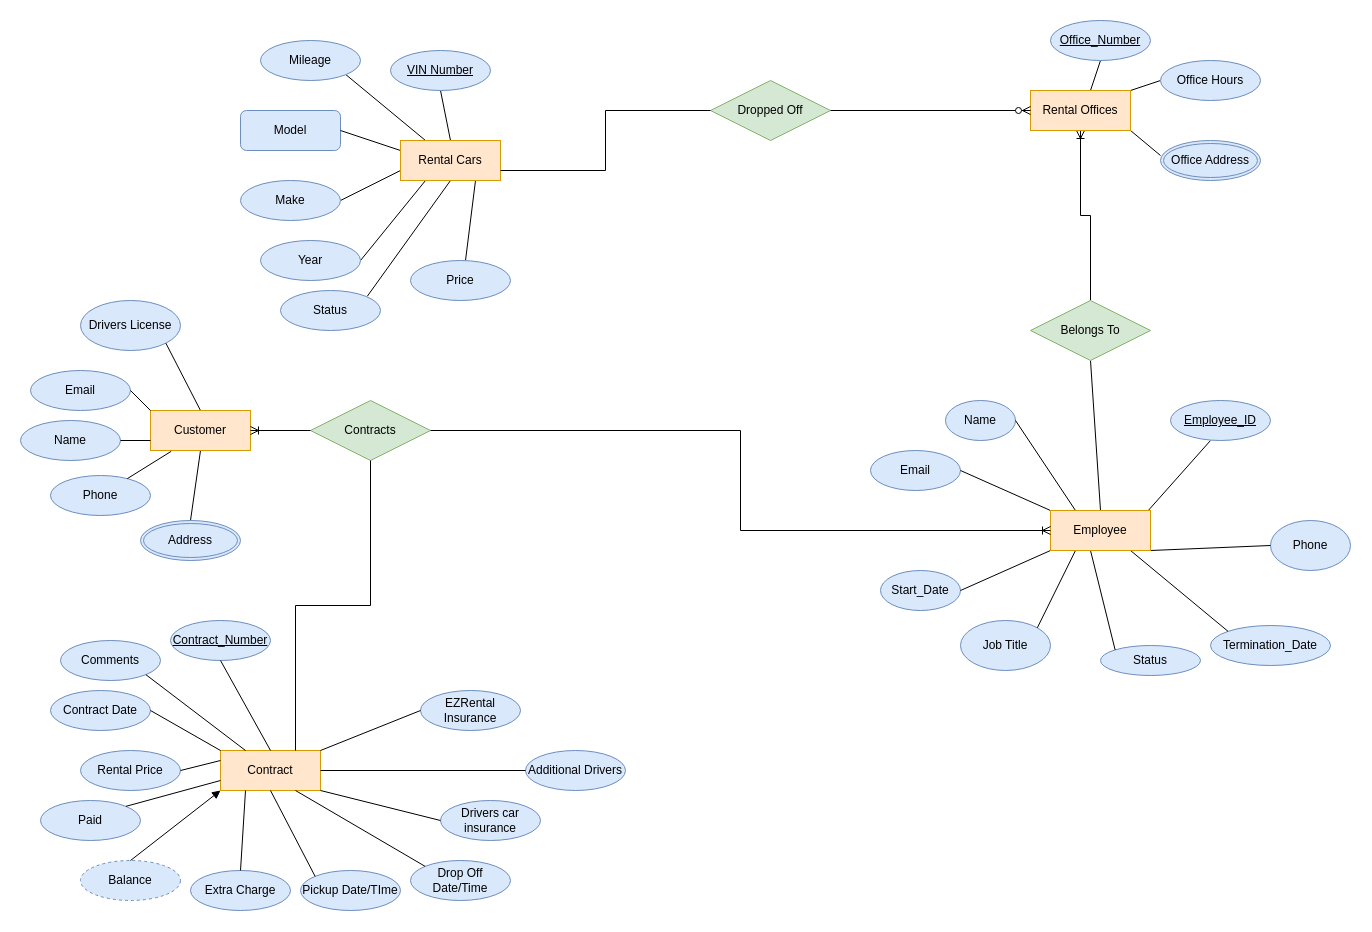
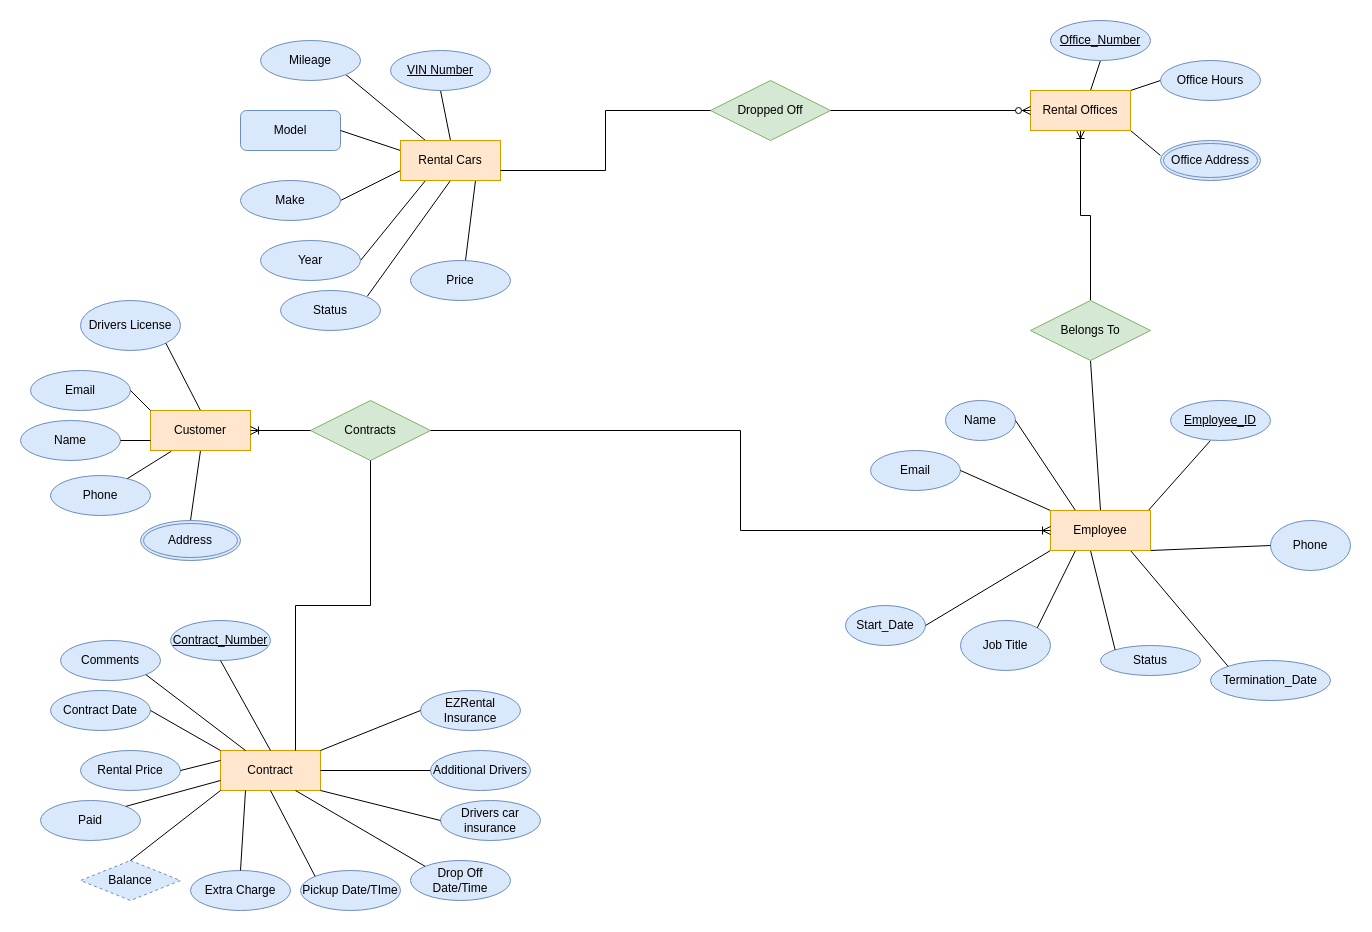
node "Start_Date": moved (921, 591) -> (886, 626)
node "Termination_Date": moved (1271, 646) -> (1271, 681)
node "Additional Drivers": moved (576, 771) -> (481, 771)
edge "Balance" -> "Contract": arrowhead block -> none
node "Balance": shape ellipse -> diamond
